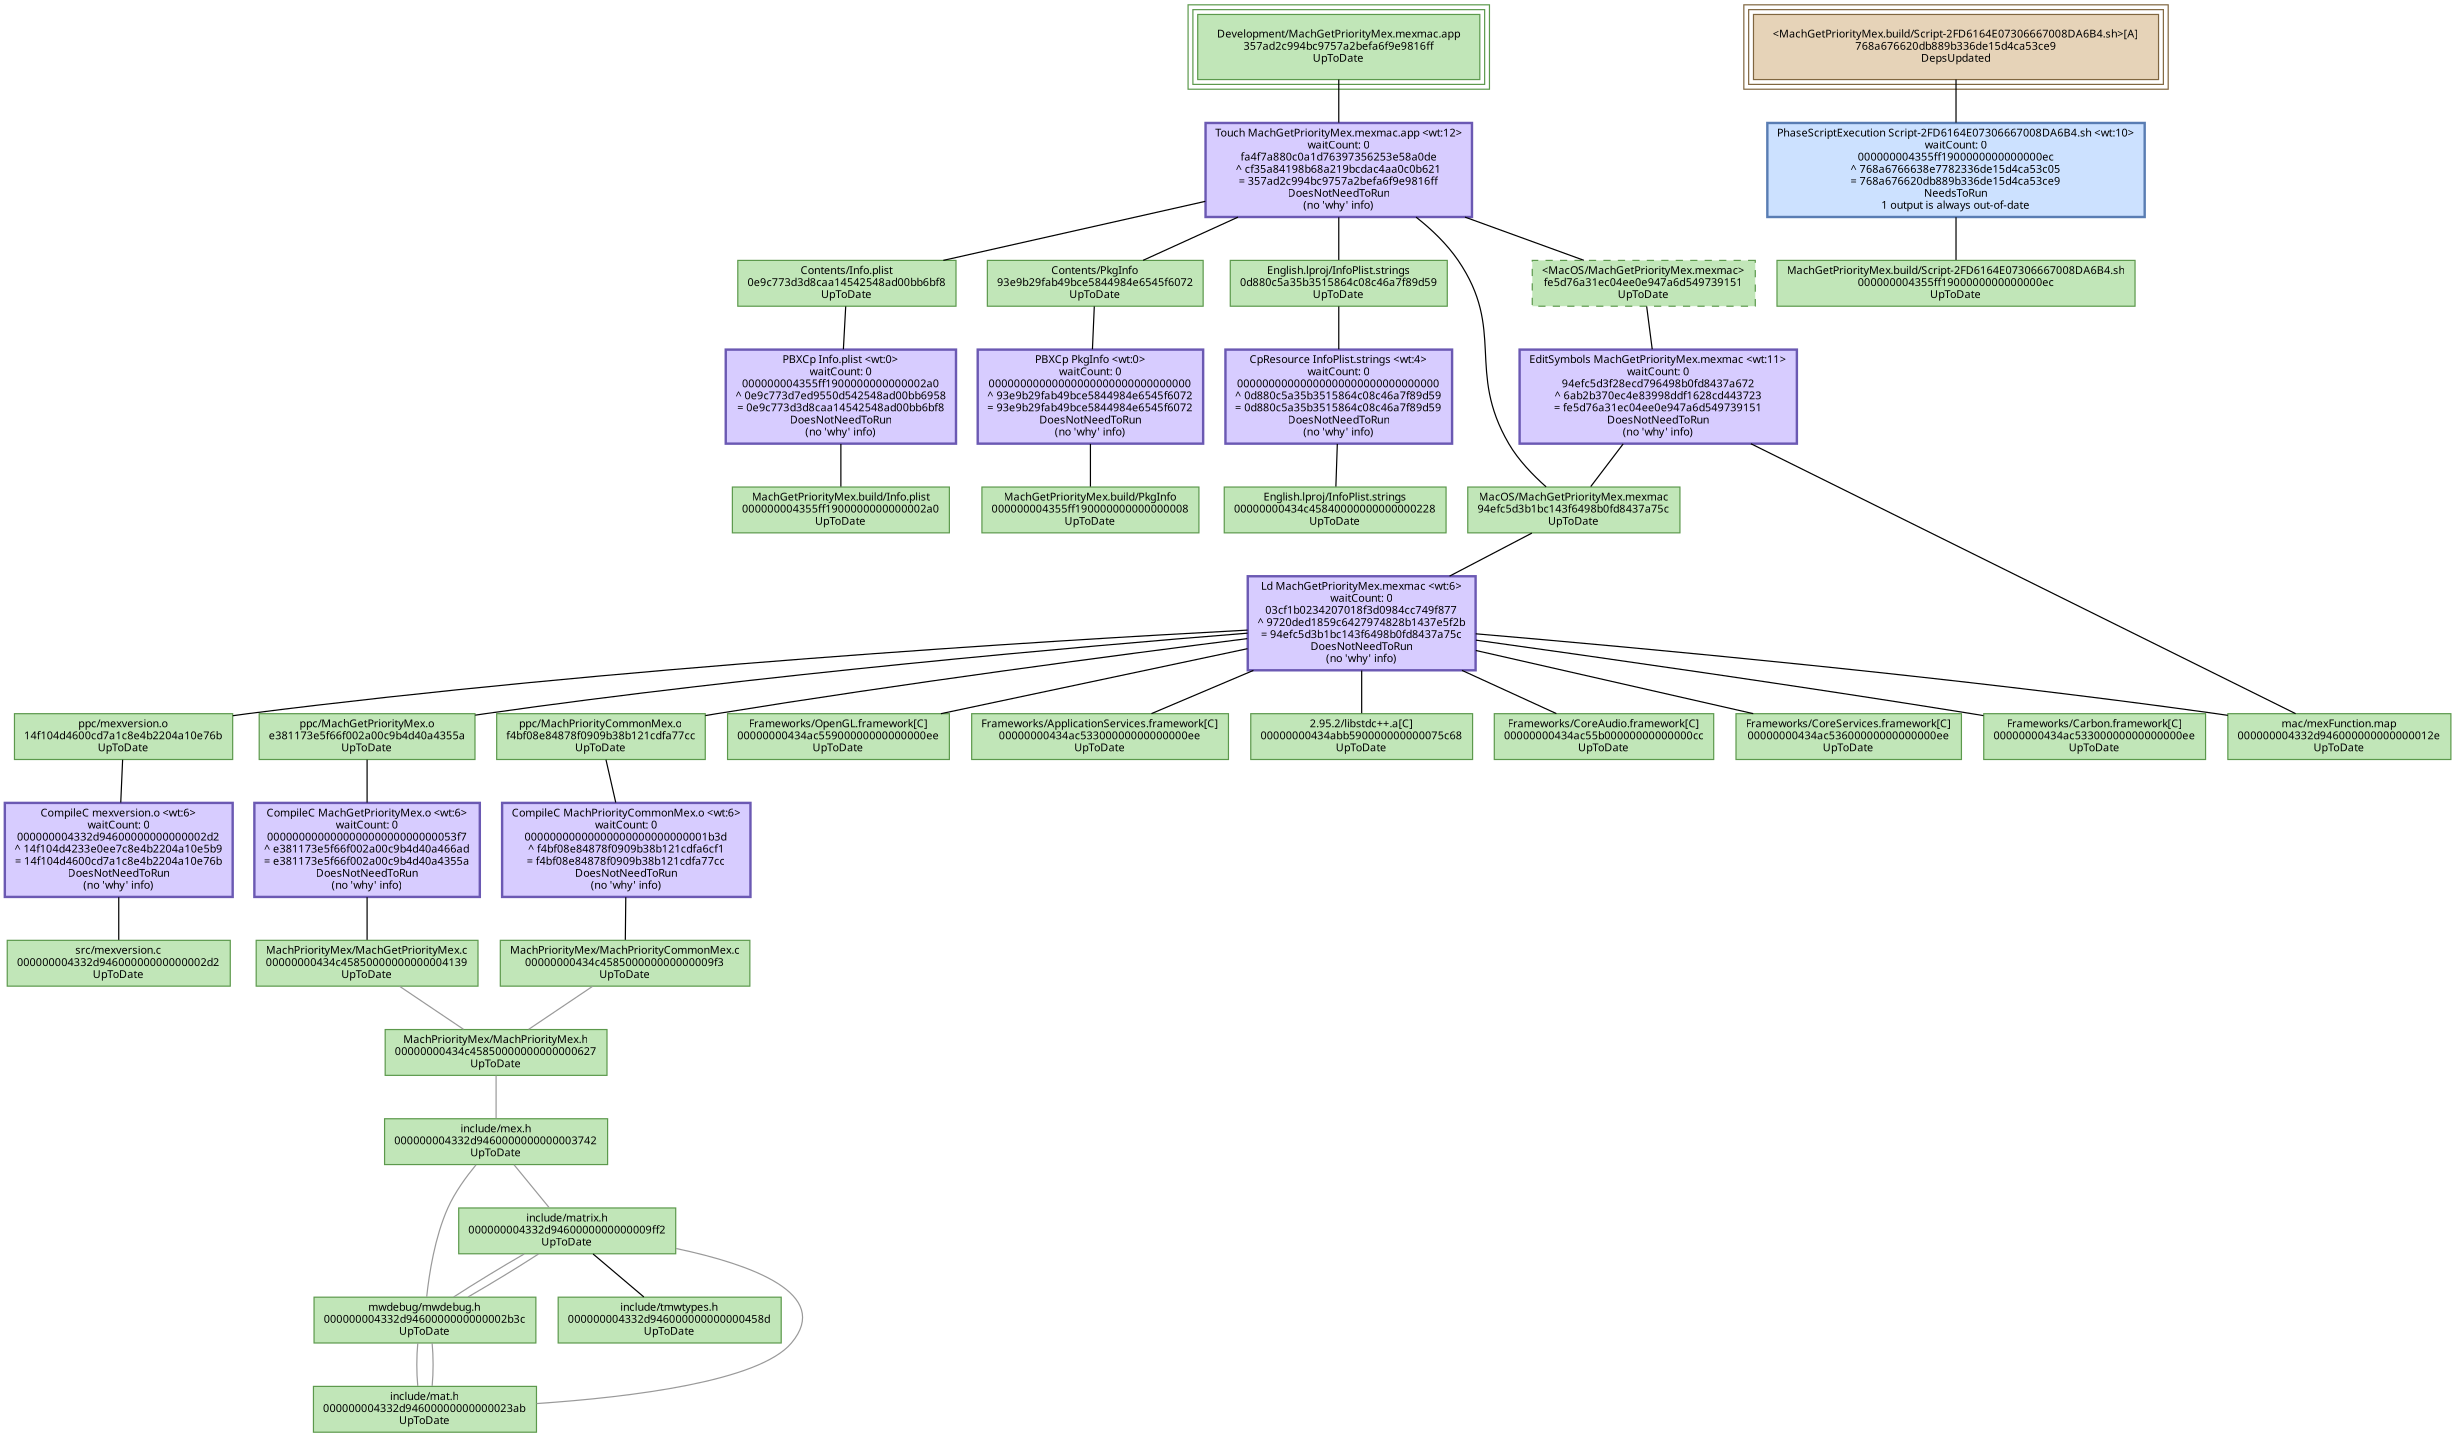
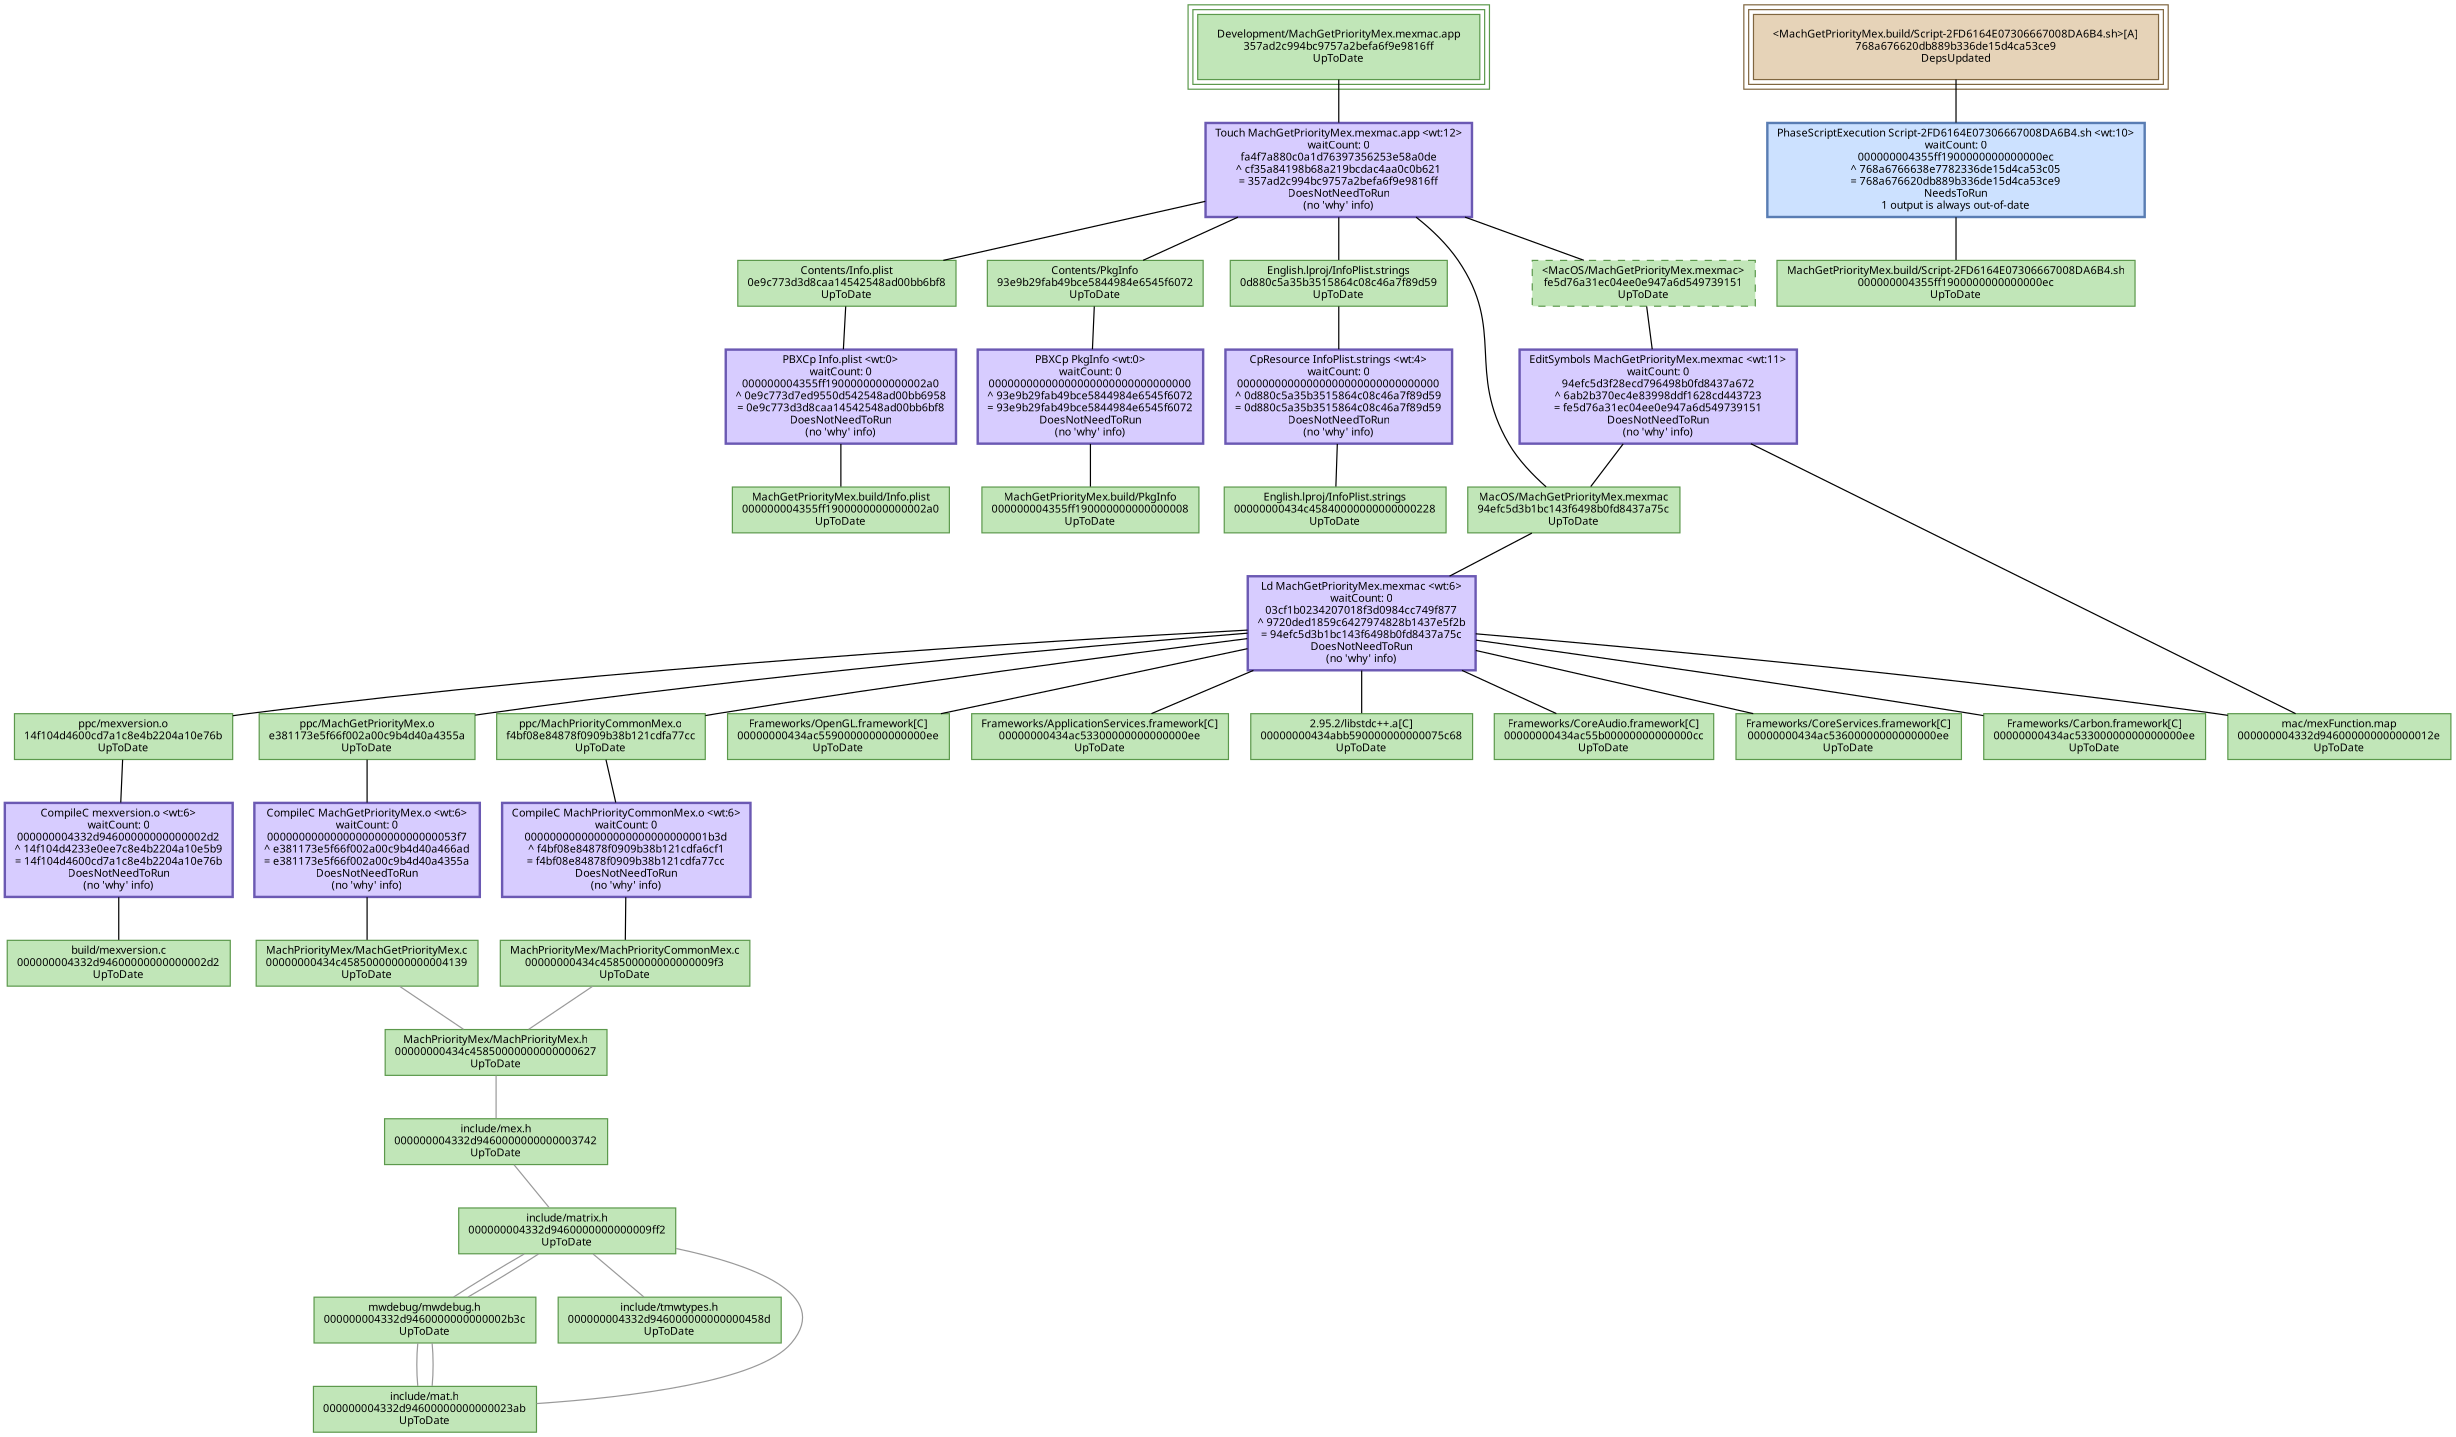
node "src/mexversion.c 000000004332d94600000000000002d2 UpToDate": label "src/mexversion.c 000000004332d94600000000000002d2 UpToDate" -> "build/mexversion.c 000000004332d94600000000000002d2 UpToDate"
edge "include/mex.h 000000004332d9460000000000003742 UpToDate" -- "mwdebug/mwdebug.h 000000004332d9460000000000002b3c UpToDate": removed
edge "include/matrix.h 000000004332d9460000000000009ff2 UpToDate" -- "include/tmwtypes.h 000000004332d946000000000000458d UpToDate": color black -> gray60
